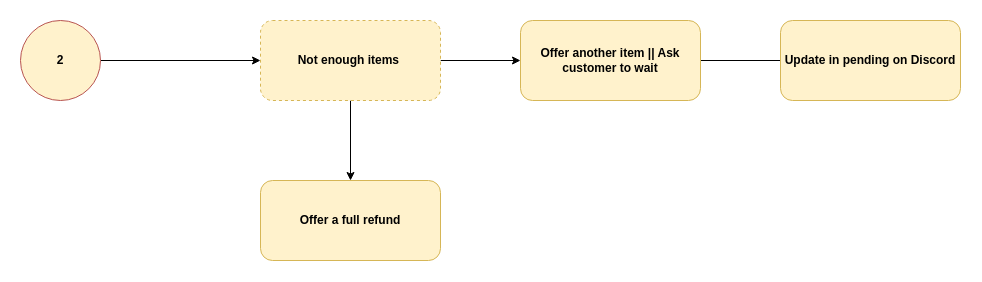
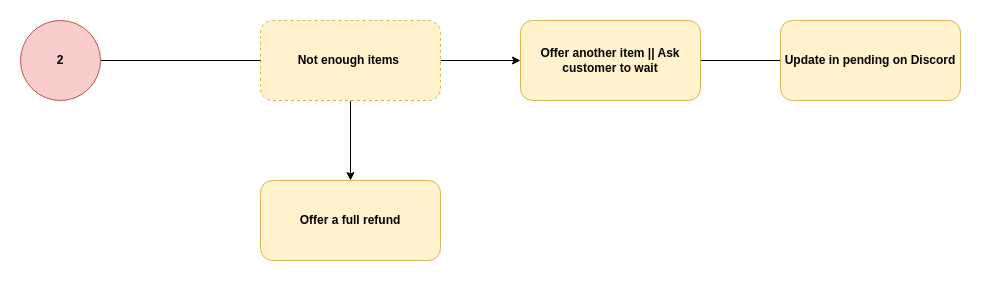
node "2": fillcolor #fff2cc -> #f8cecc
edge "2" -> "Not enough items": arrowhead classic -> none
